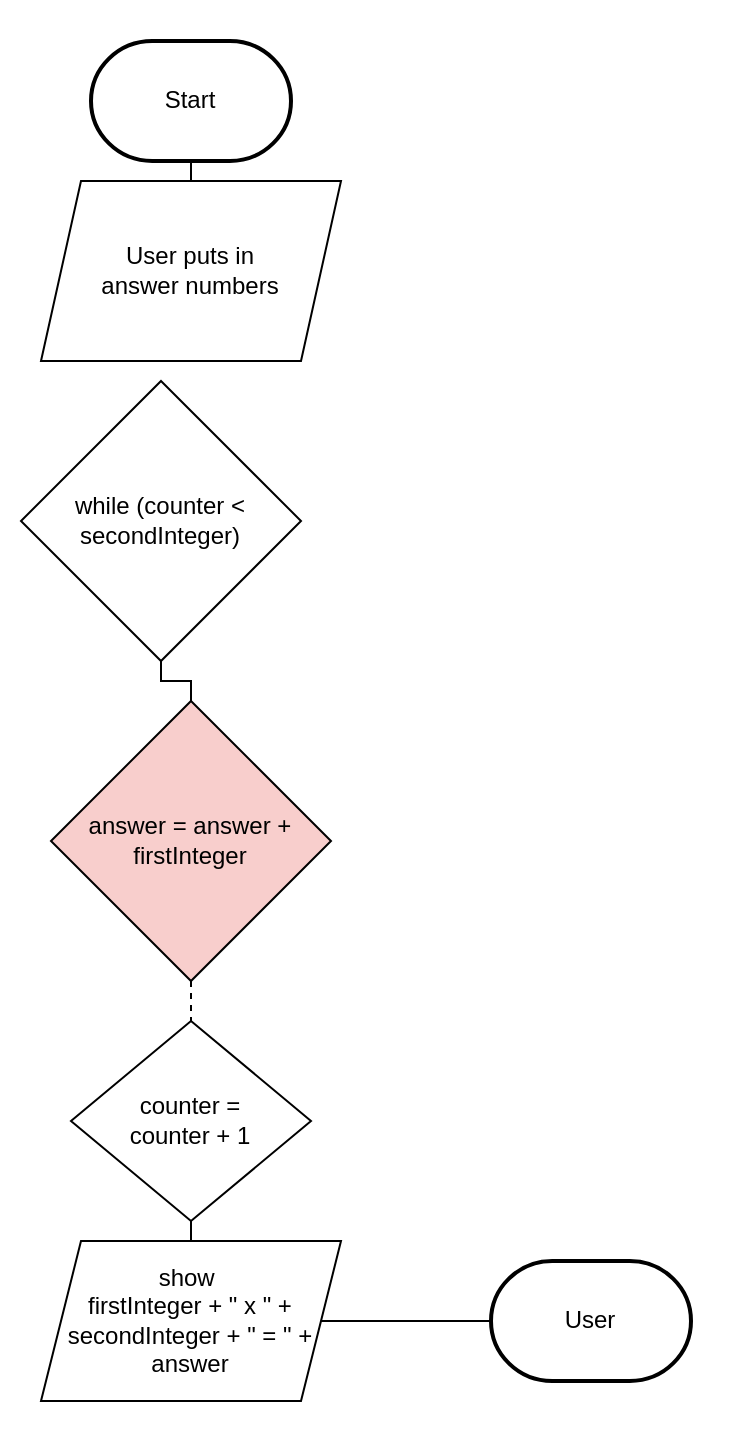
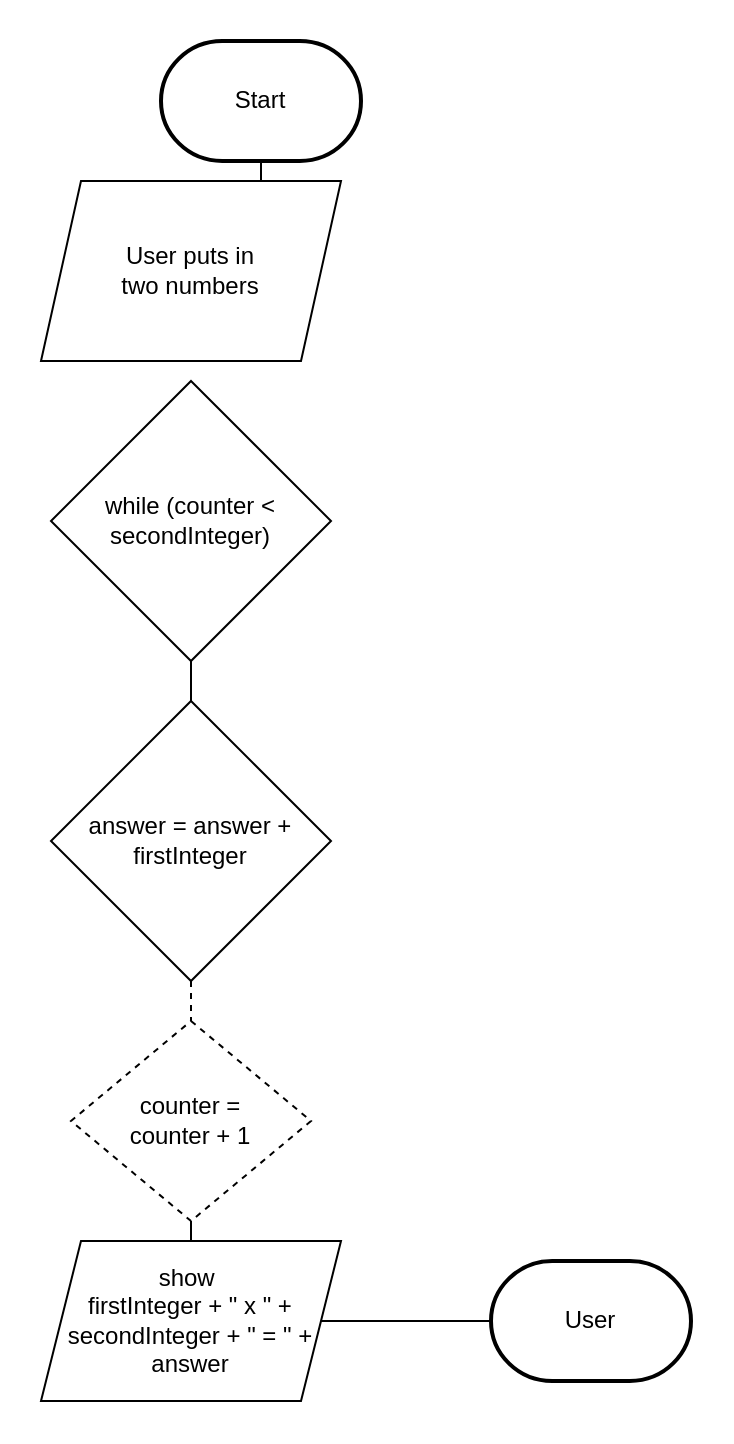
node "Start": moved (191, 101) -> (261, 101)
node "User puts in answer numbers": label "User puts in answer numbers" -> "User puts in two numbers"
node "while (counter < secondInteger)": moved (161, 521) -> (191, 521)
node "answer = answer + firstInteger": fillcolor #f8cecc -> #ffffff
node "counter = counter + 1": style solid -> dashed
